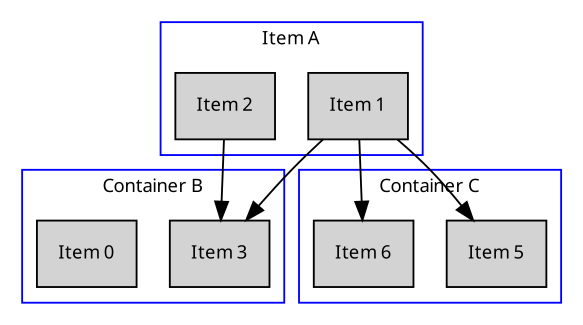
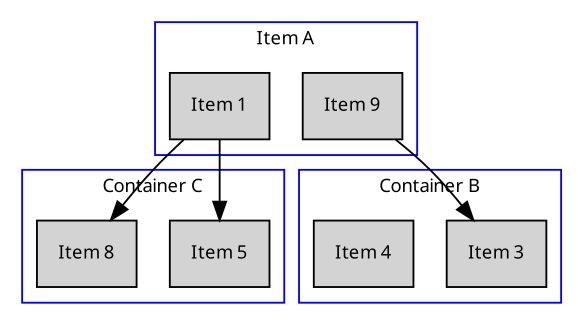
node "Item 2": label "Item 2" -> "Item 9"
edge "Item 1" -> "Item 3": removed
node "Item 0": label "Item 0" -> "Item 4"
node "Item 6": label "Item 6" -> "Item 8"
